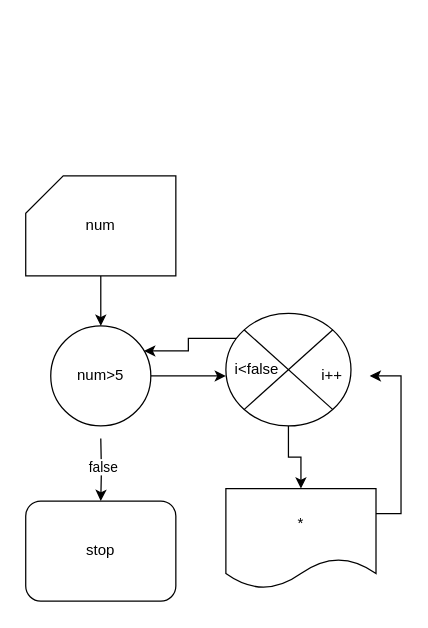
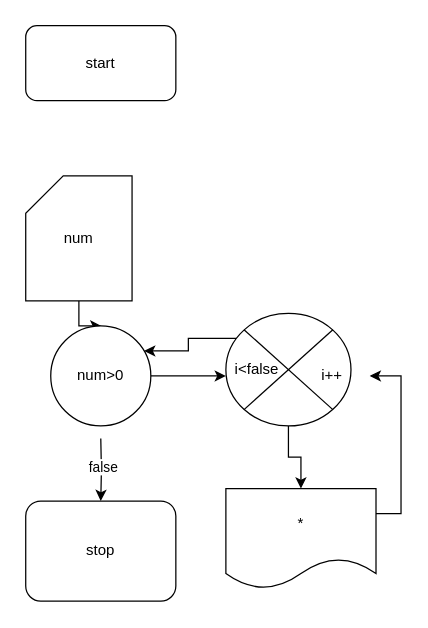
node "start": added
node "num": size 150x100 -> 106x125
node "num>5": label "num>5" -> "num>0"
